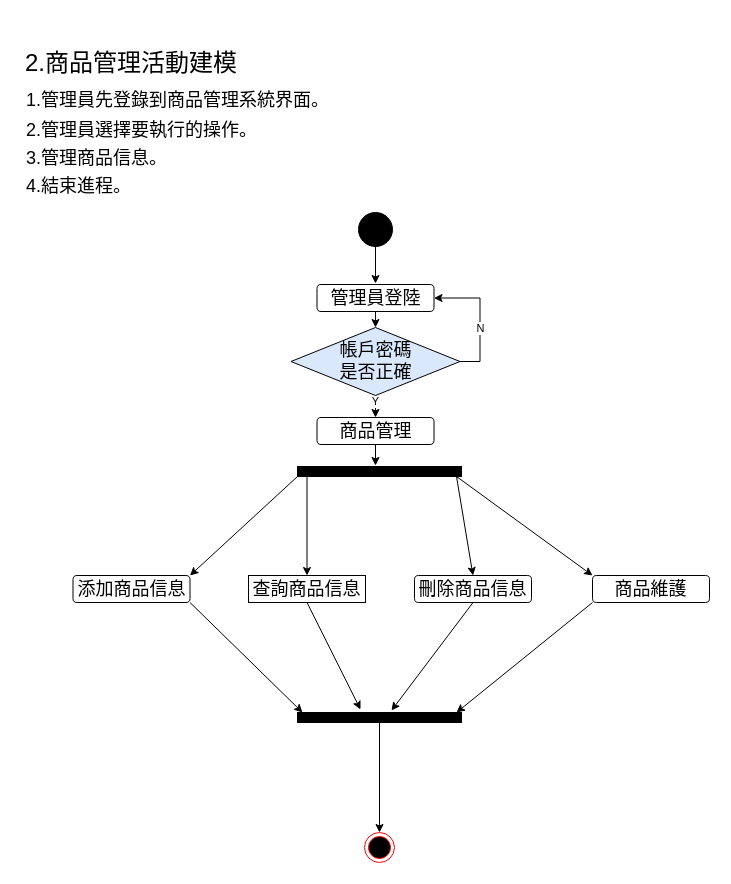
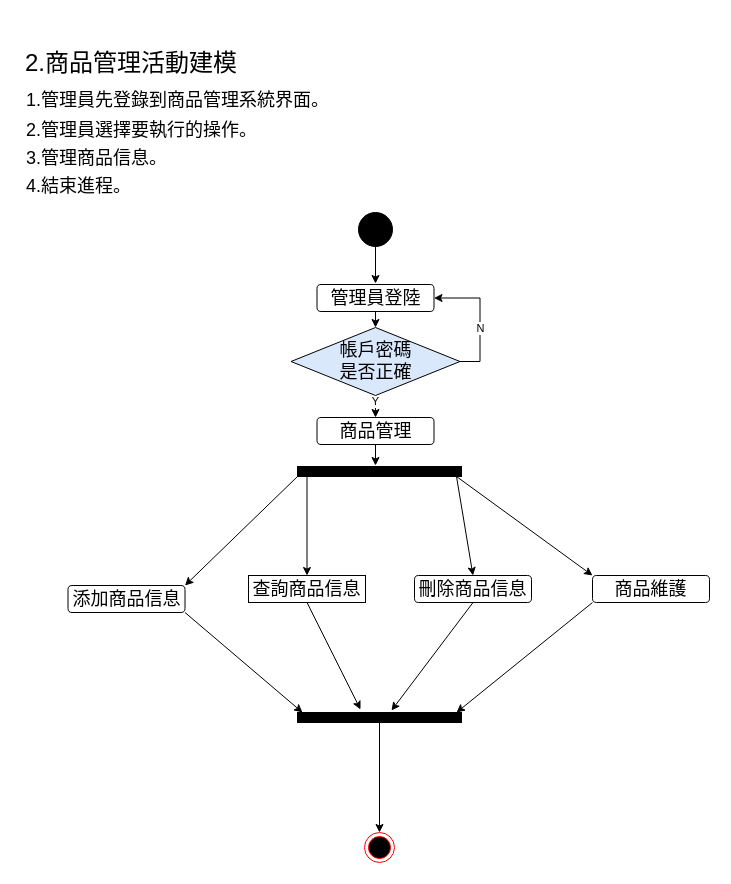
node "添加商品信息": moved (132, 589) -> (127, 599)
